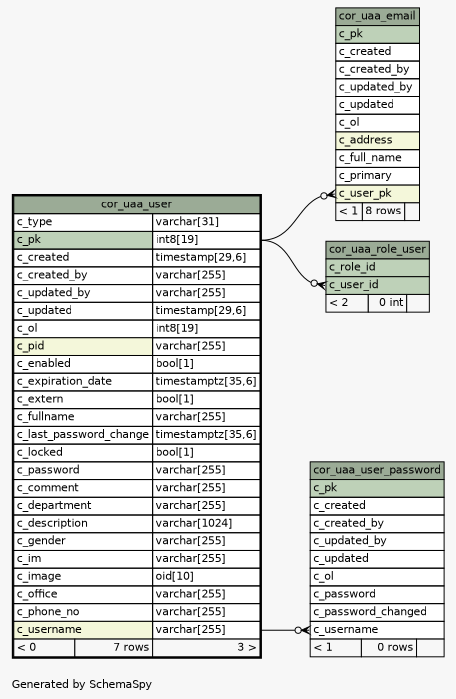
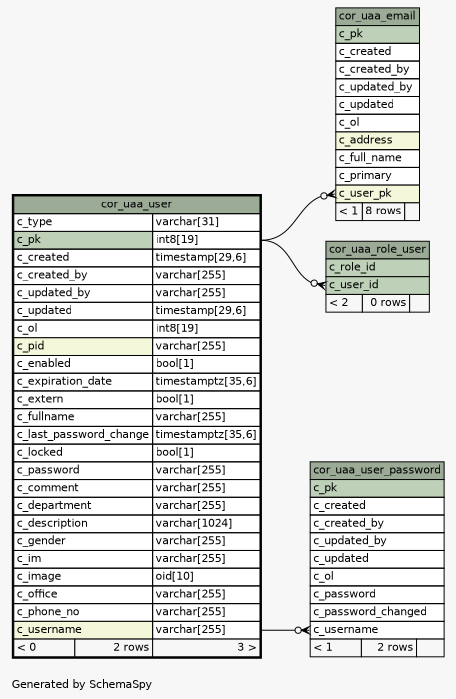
node "cor_uaa_role_user": text "0 int" -> "0 rows"
node "cor_uaa_user": text "7 rows" -> "2 rows"
node "cor_uaa_user_password": text "0 rows" -> "2 rows"
